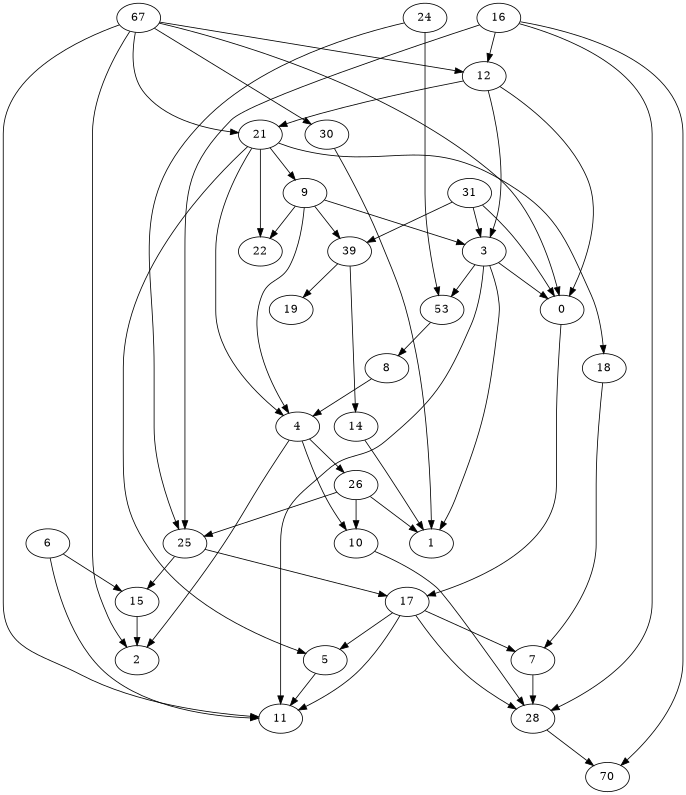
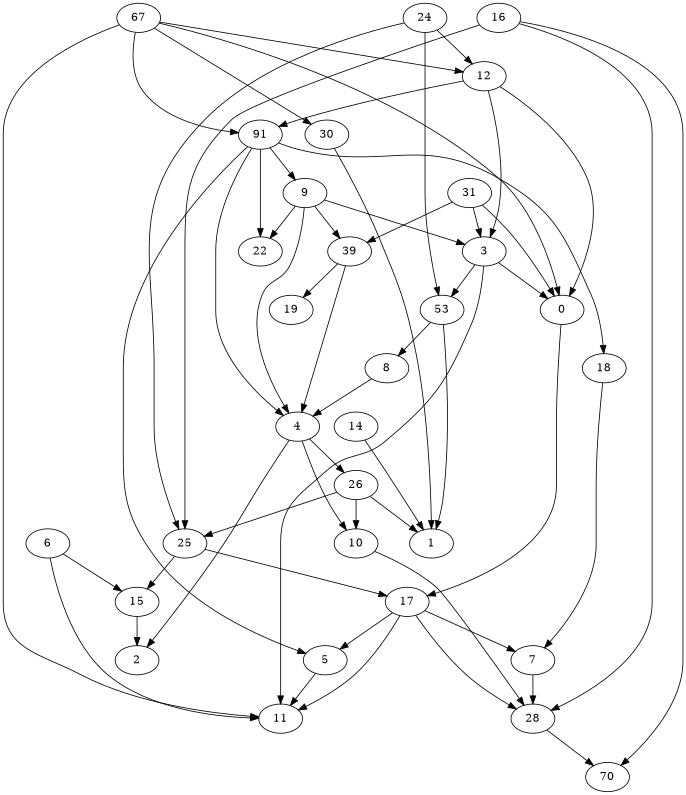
edge "16" -> "12": now "24" -> "12"
node "21": label "21" -> "91"
edge "67" -> "2": removed
edge "39" -> "14": now "39" -> "4"
edge "3" -> "1": now "53" -> "1"
